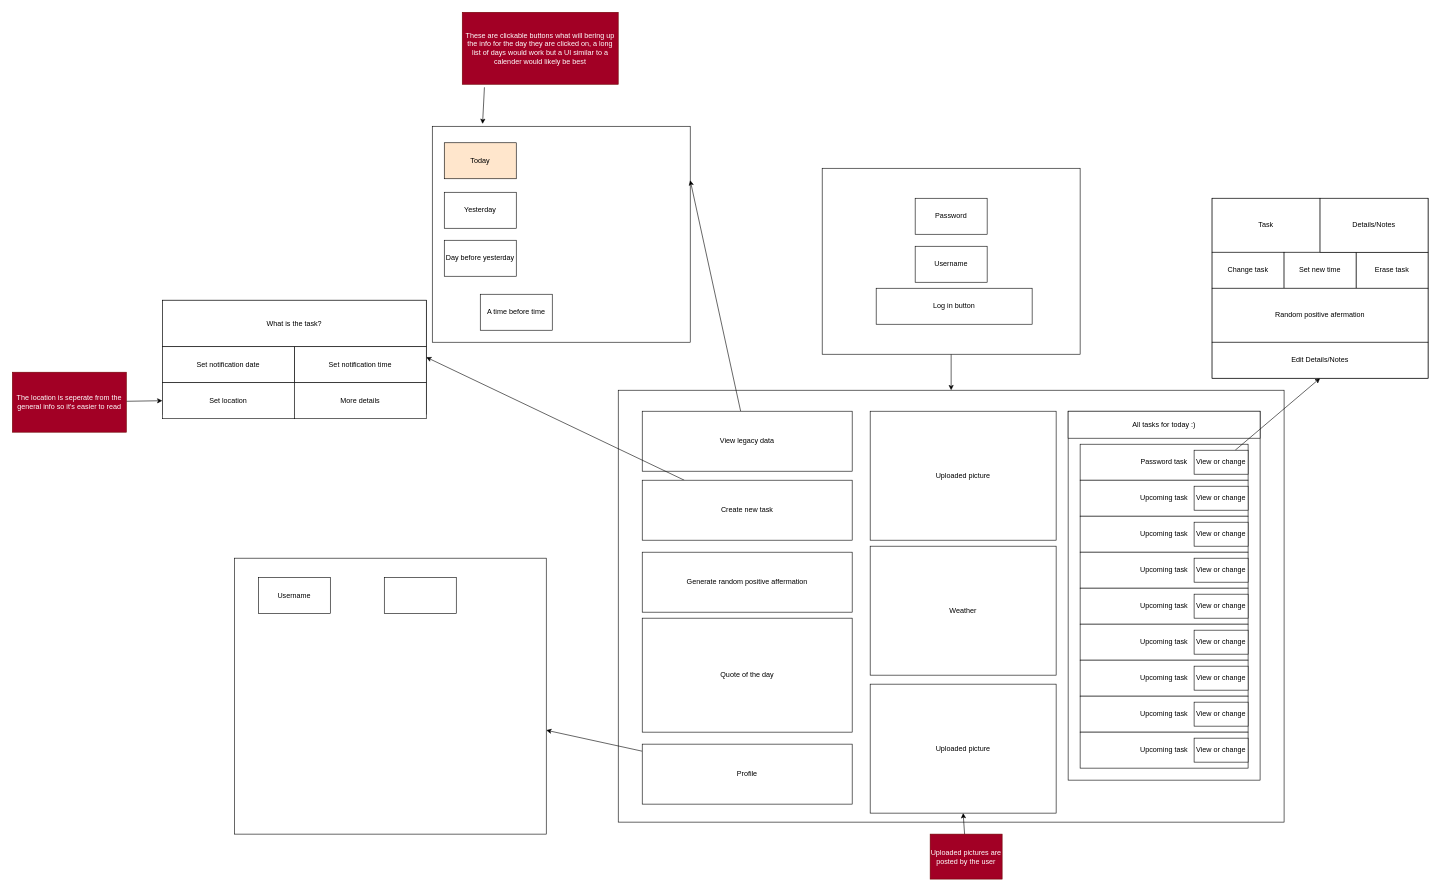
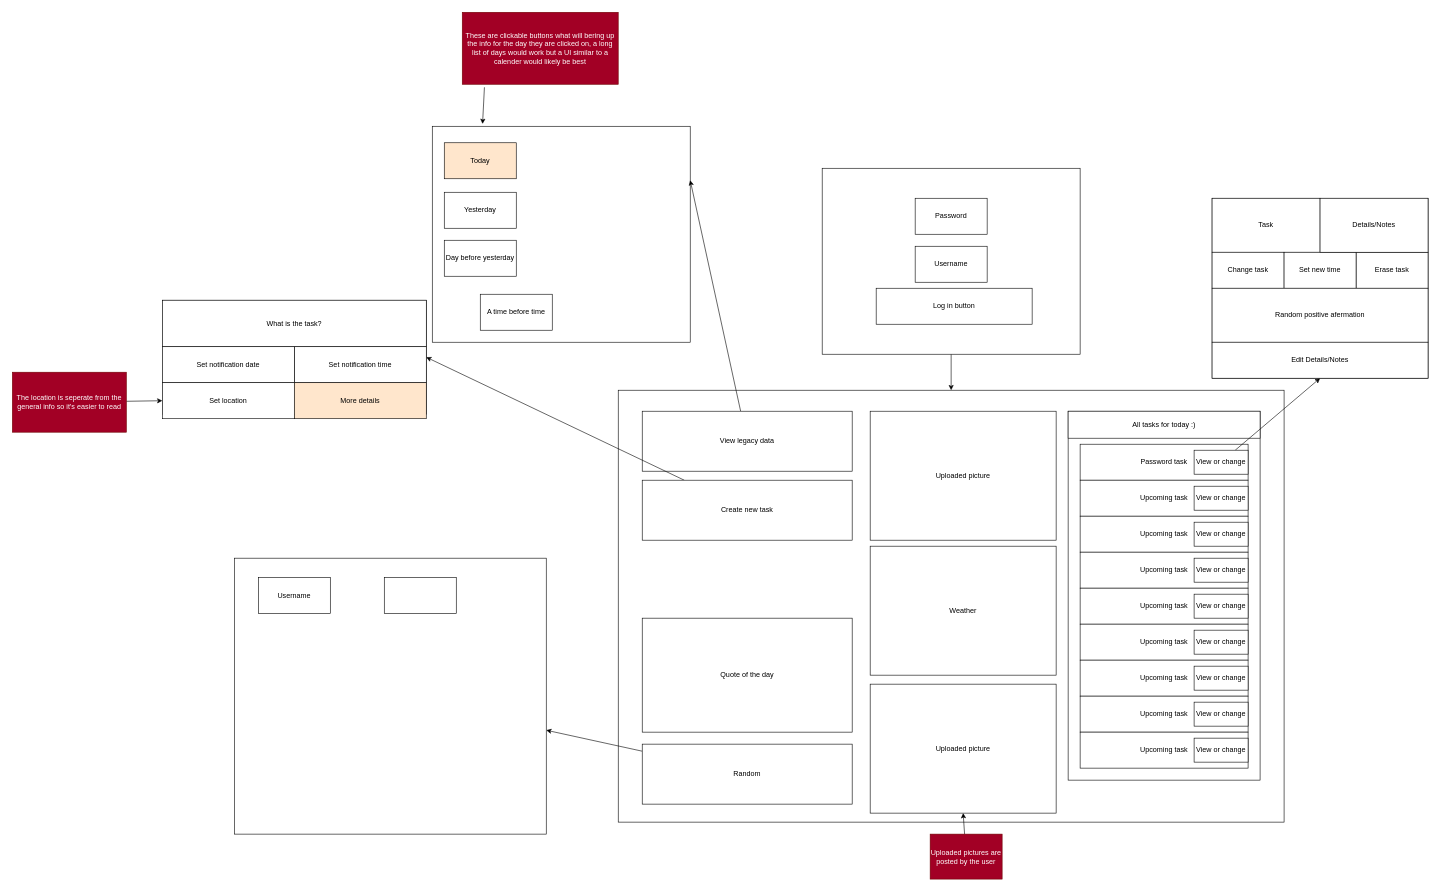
node "More details": fillcolor #ffffff -> #ffe6cc
node "Generate random positive affermation": removed
node "Profile": label "Profile" -> "Random"
